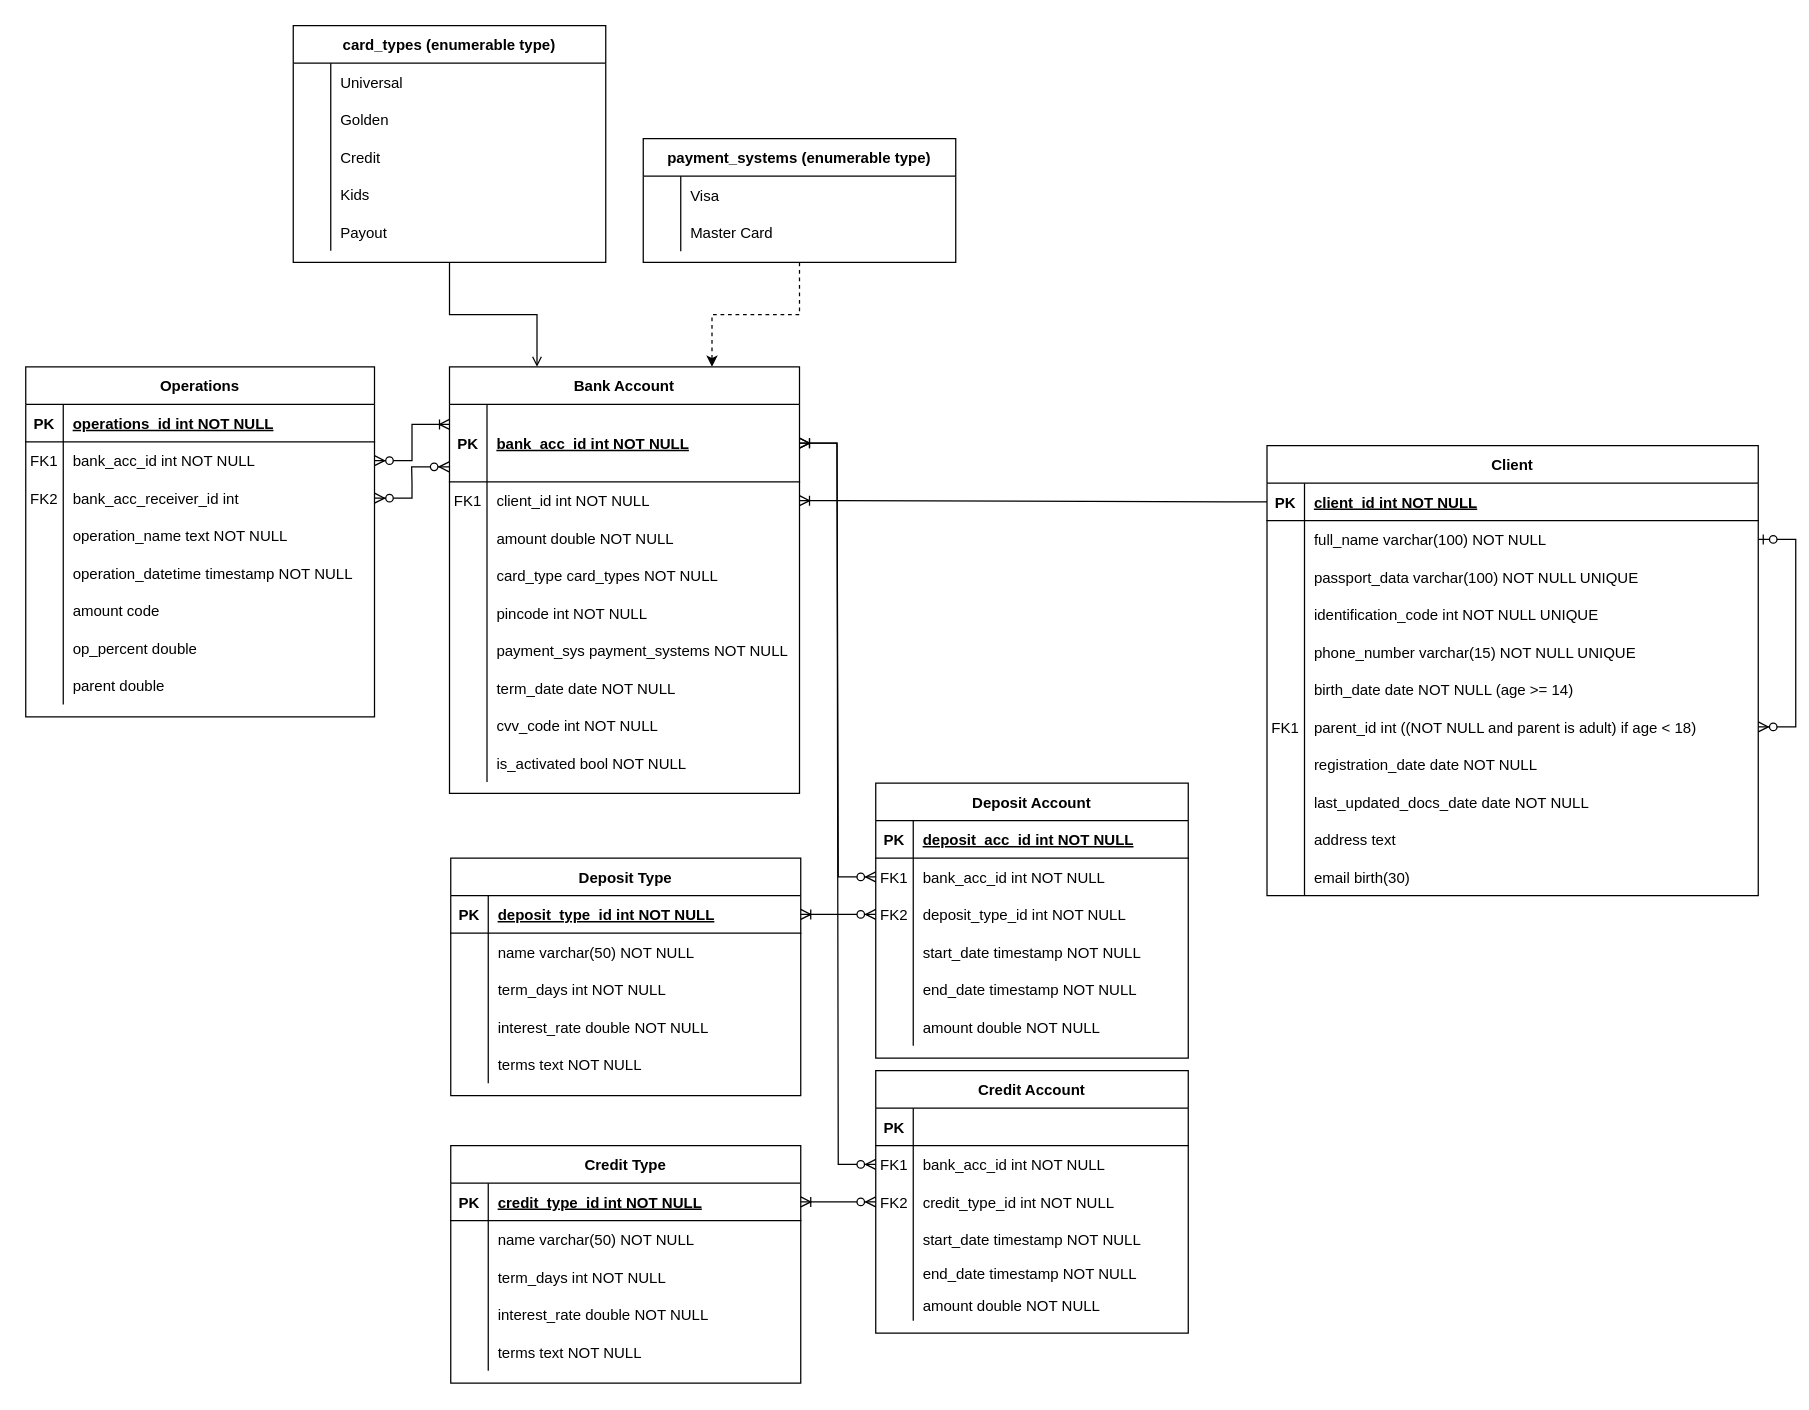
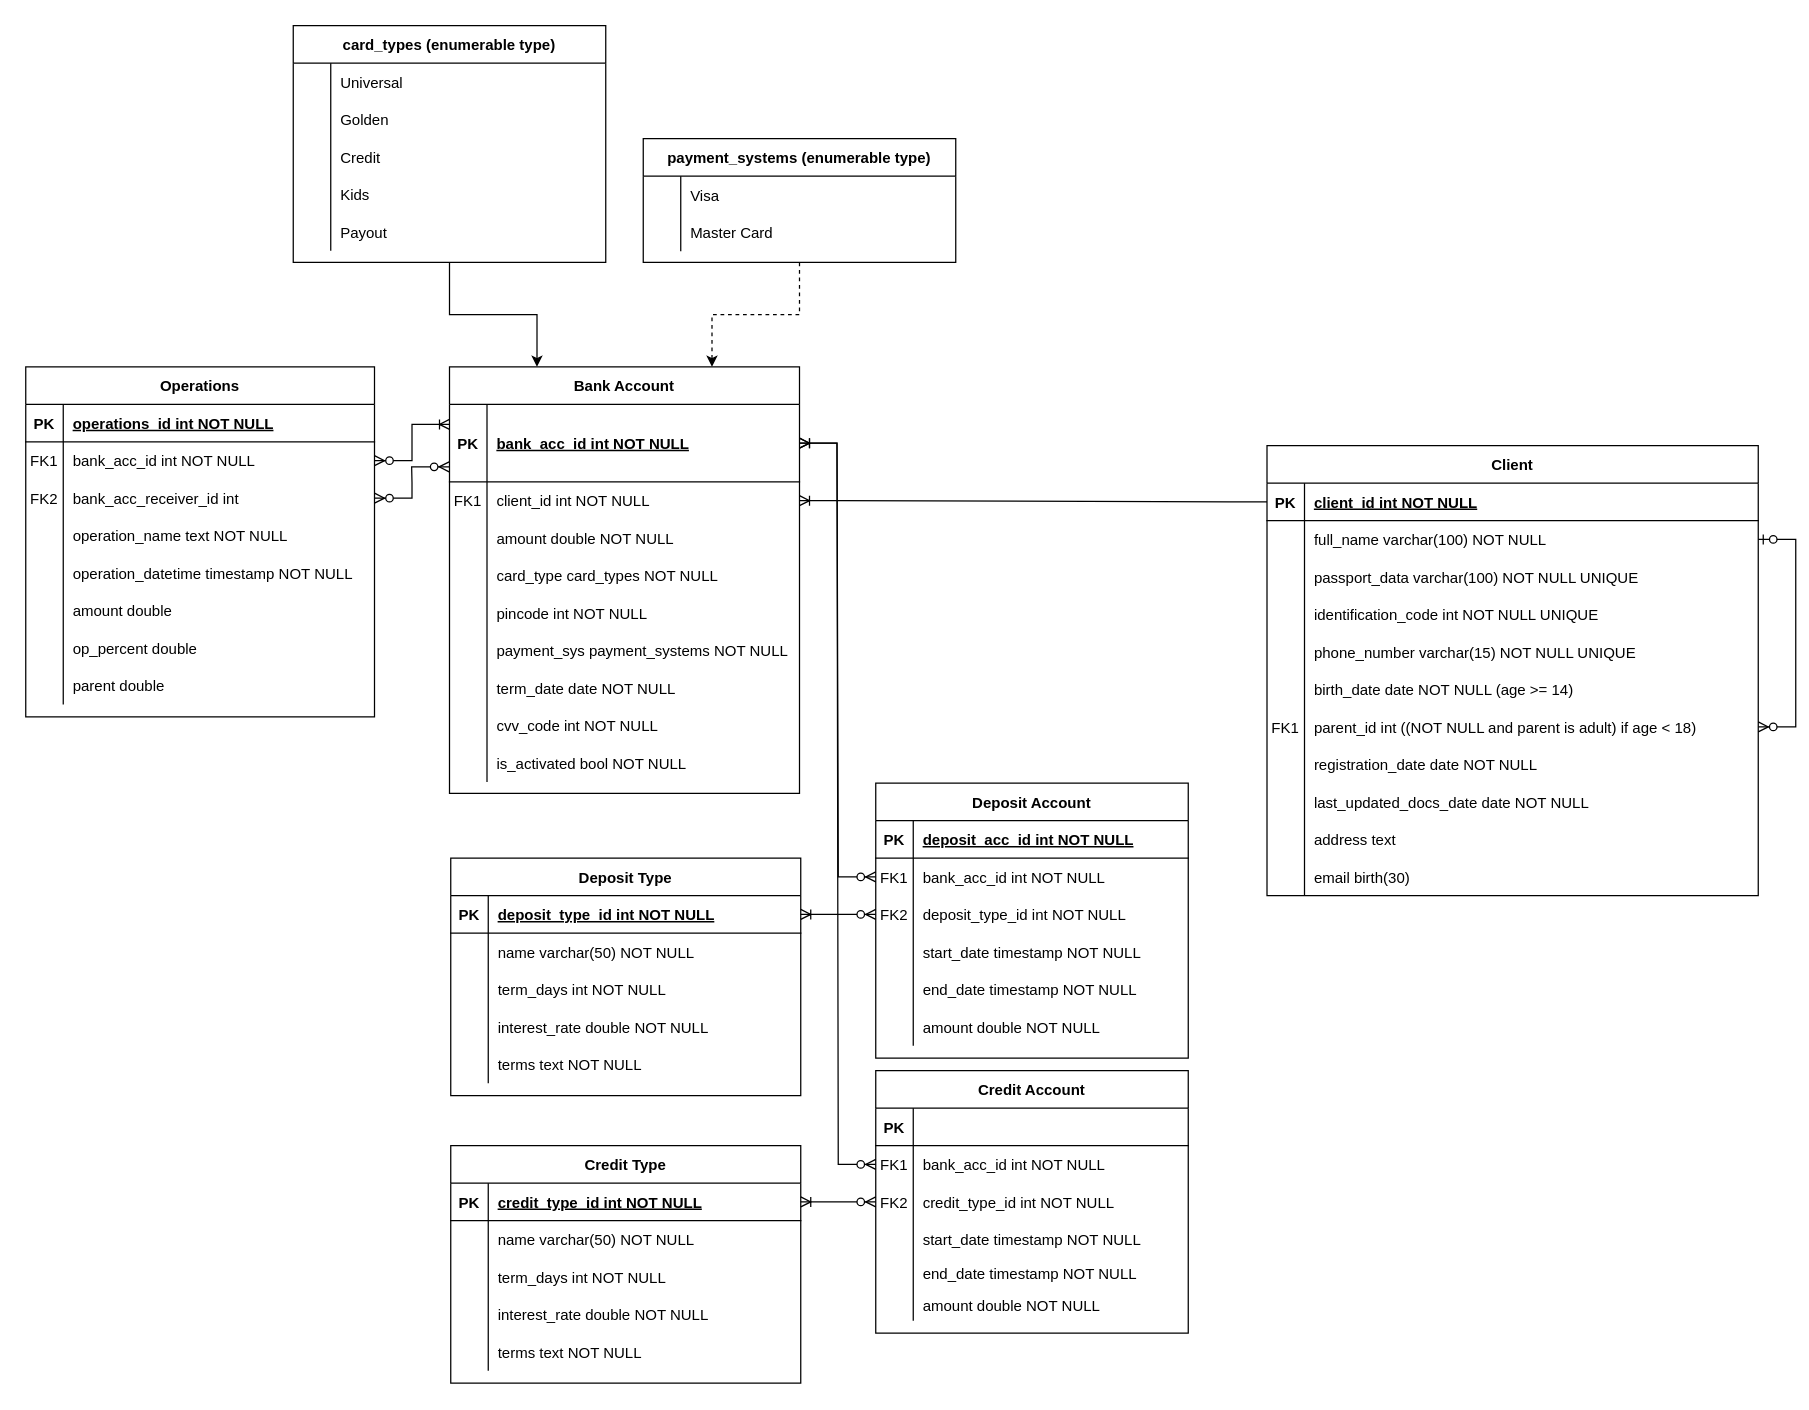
edge "card_types (enumerable type)" -> "Bank Account": arrowhead open -> classic
node "amount code": label "amount code" -> "amount double"
